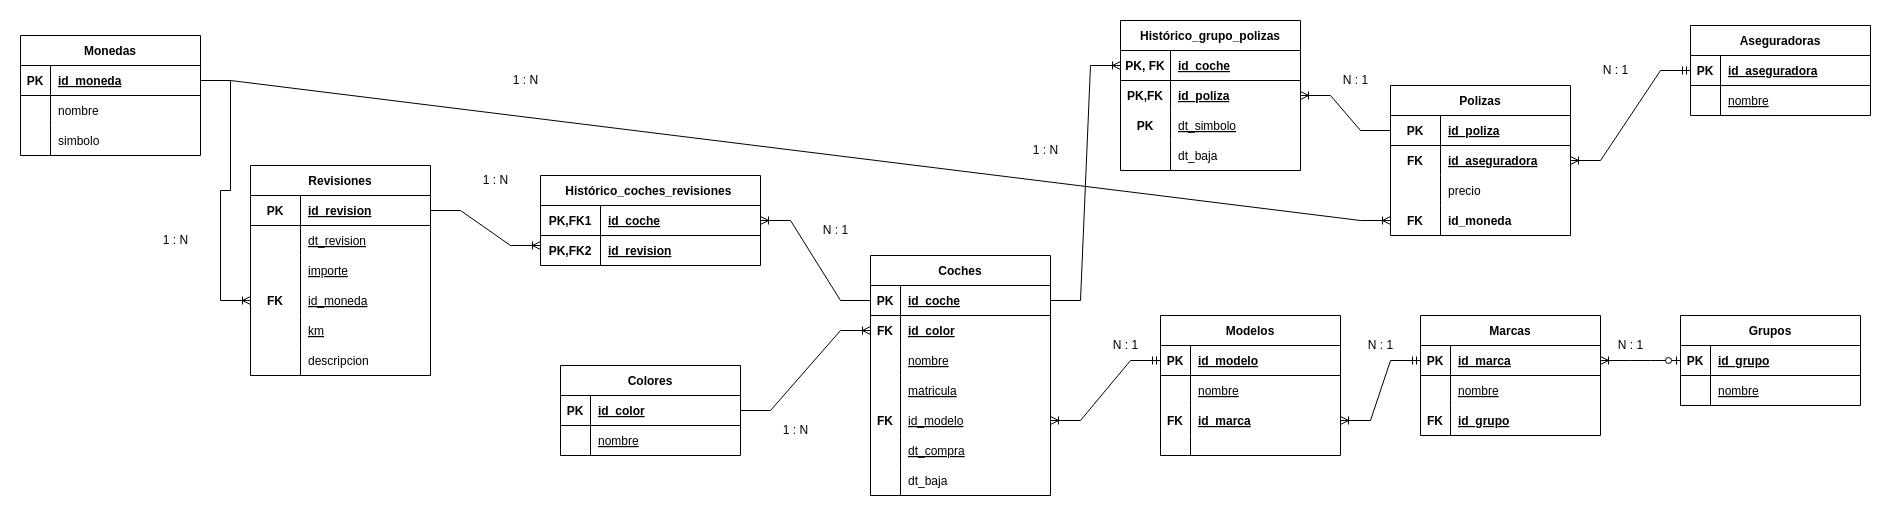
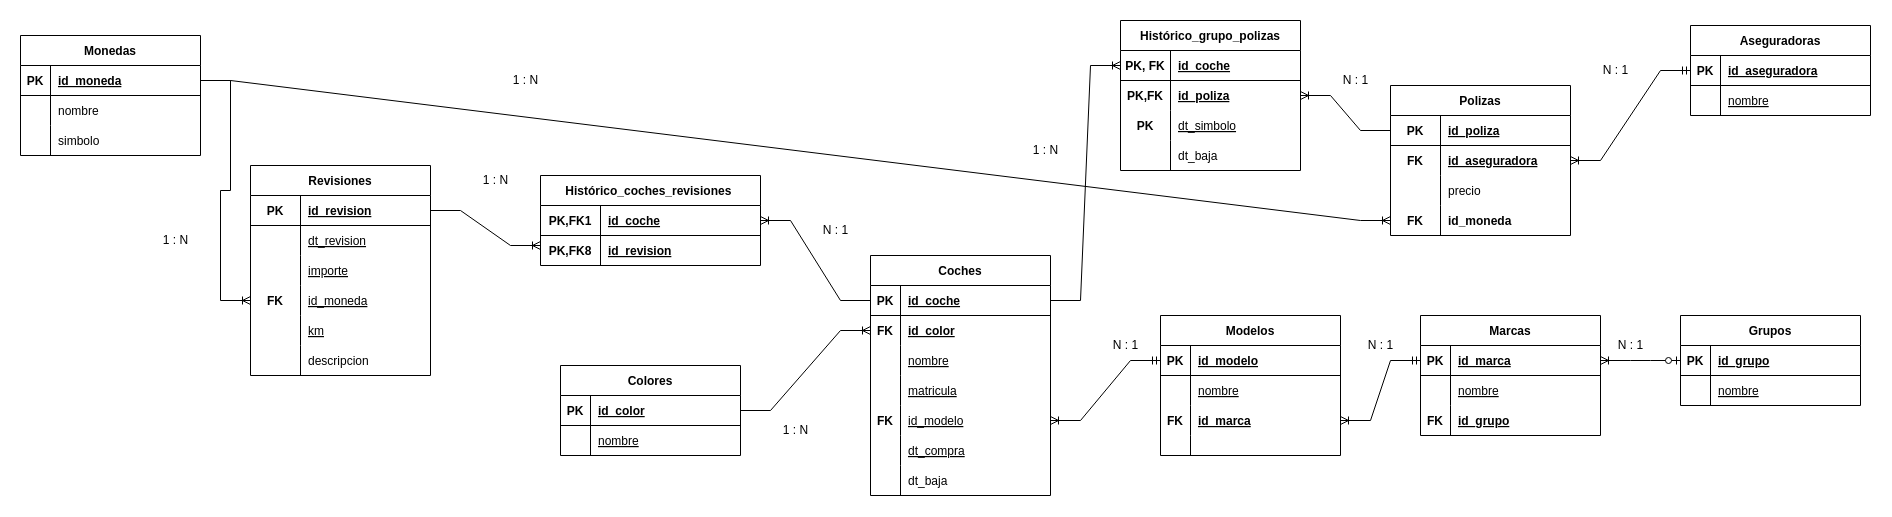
node "PK,FK2": label "PK,FK2" -> "PK,FK8"
